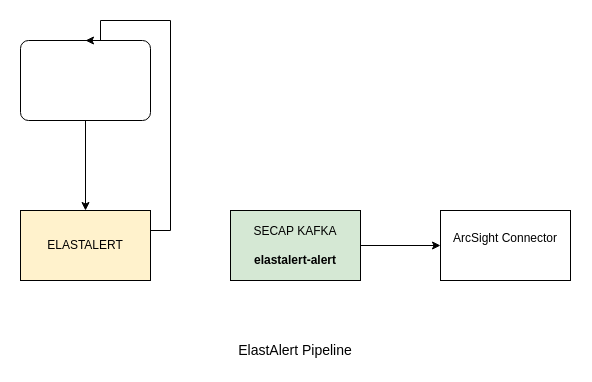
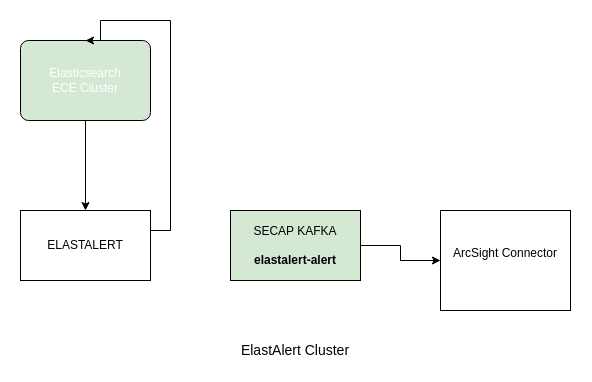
node "Elasticsearch ECE Cluster": fillcolor #ffffff -> #d5e8d4
node "ELASTALERT": fillcolor #fff2cc -> #ffffff
node "ArcSight Connector": size 130x70 -> 130x100
node "ElastAlert Pipeline": label "ElastAlert Pipeline" -> "ElastAlert Cluster"
